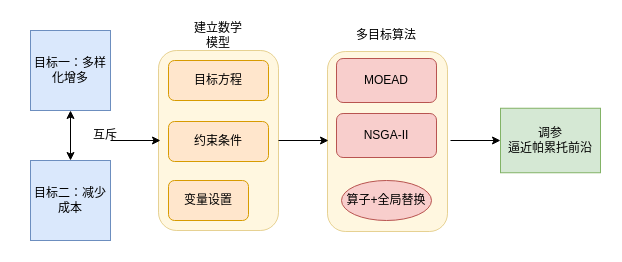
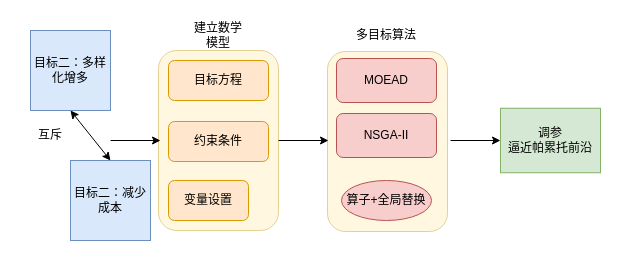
node "目标一：多样化增多": label "目标一：多样化增多" -> "目标二：多样化增多"
node "互斥": moved (106, 136) -> (51, 136)
node "目标二：减少成本": moved (71, 201) -> (111, 201)
